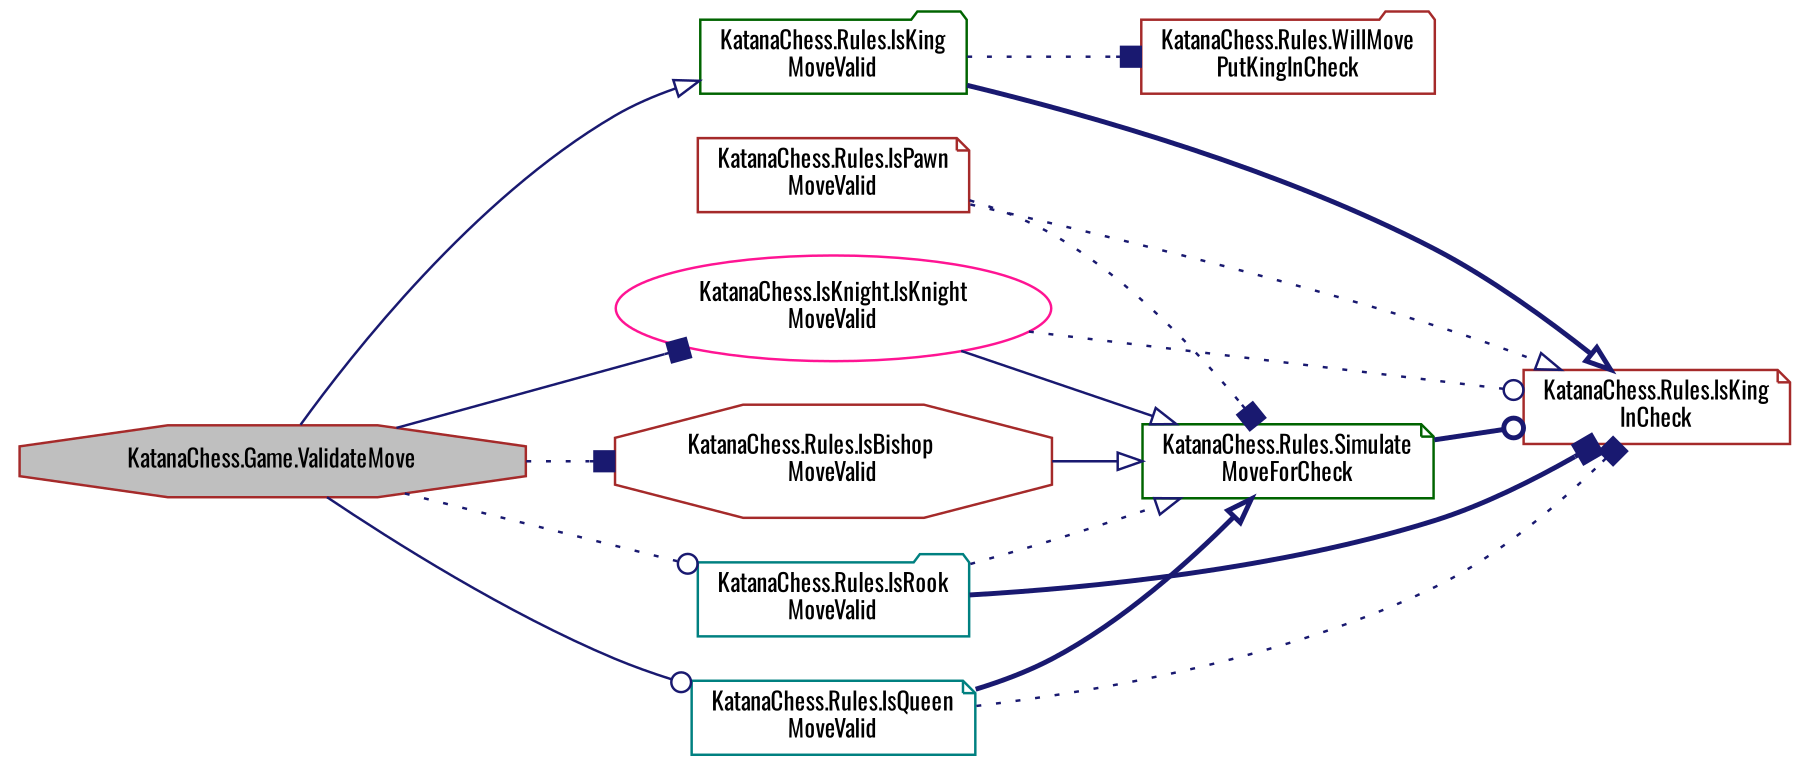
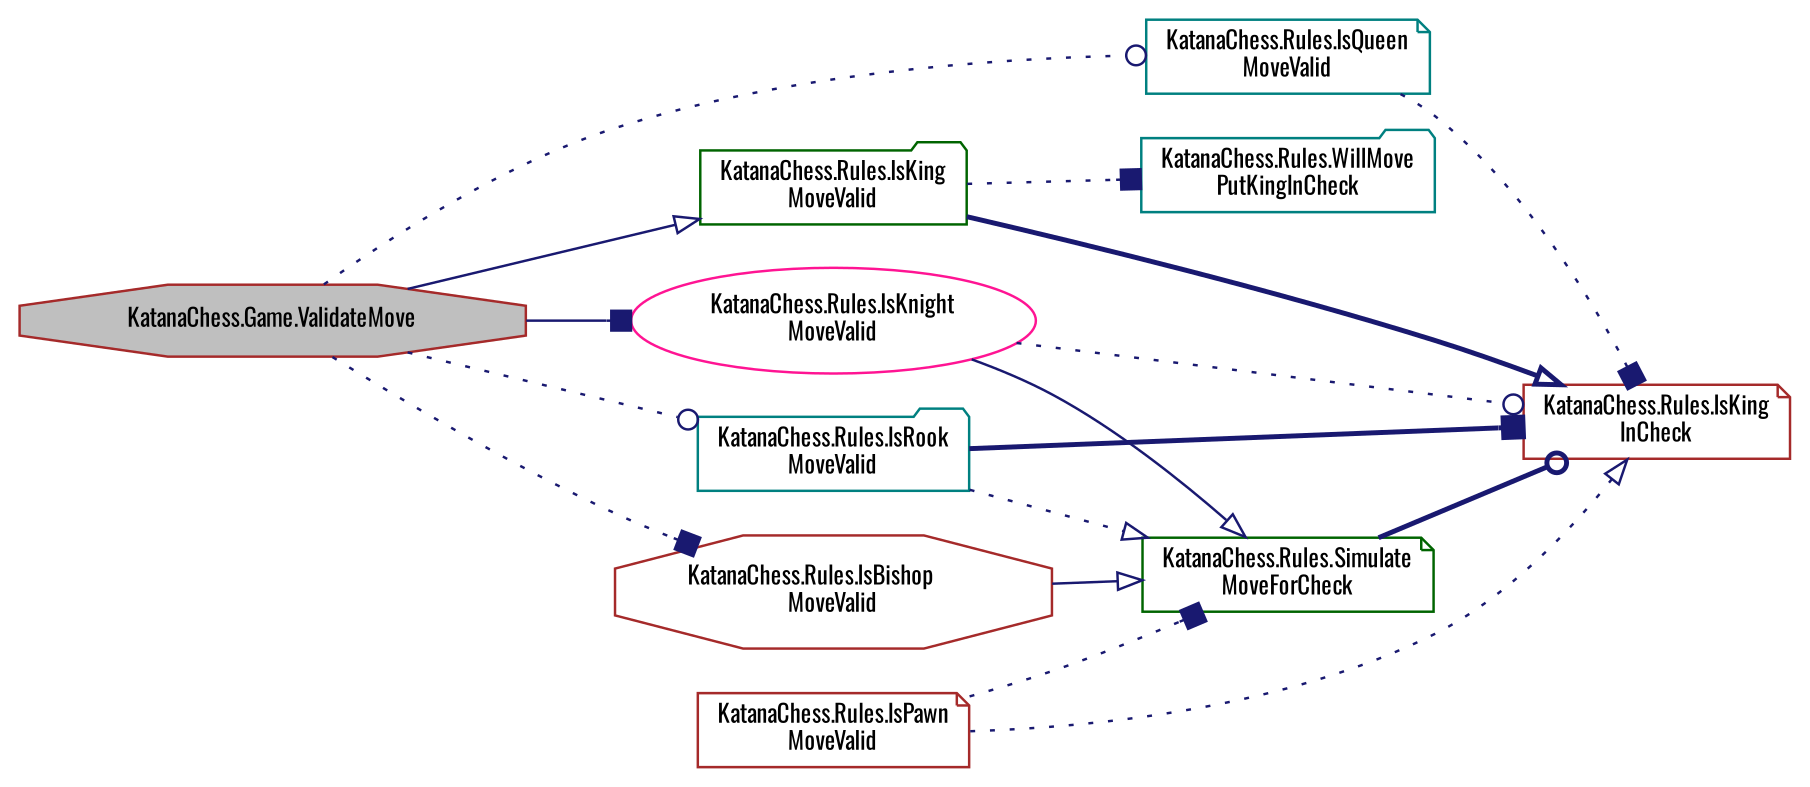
node "KatanaChess.Rules.WillMove PutKingInCheck": color brown -> teal
node "KatanaChess.IsKnight.IsKnight MoveValid": label "KatanaChess.IsKnight.IsKnight MoveValid" -> "KatanaChess.Rules.IsKnight MoveValid"
edge "KatanaChess.Game.ValidateMove" -> "KatanaChess.Rules.IsQueen MoveValid": style solid -> dotted
edge "KatanaChess.Rules.IsQueen MoveValid" -> "KatanaChess.Rules.Simulate MoveForCheck": removed
